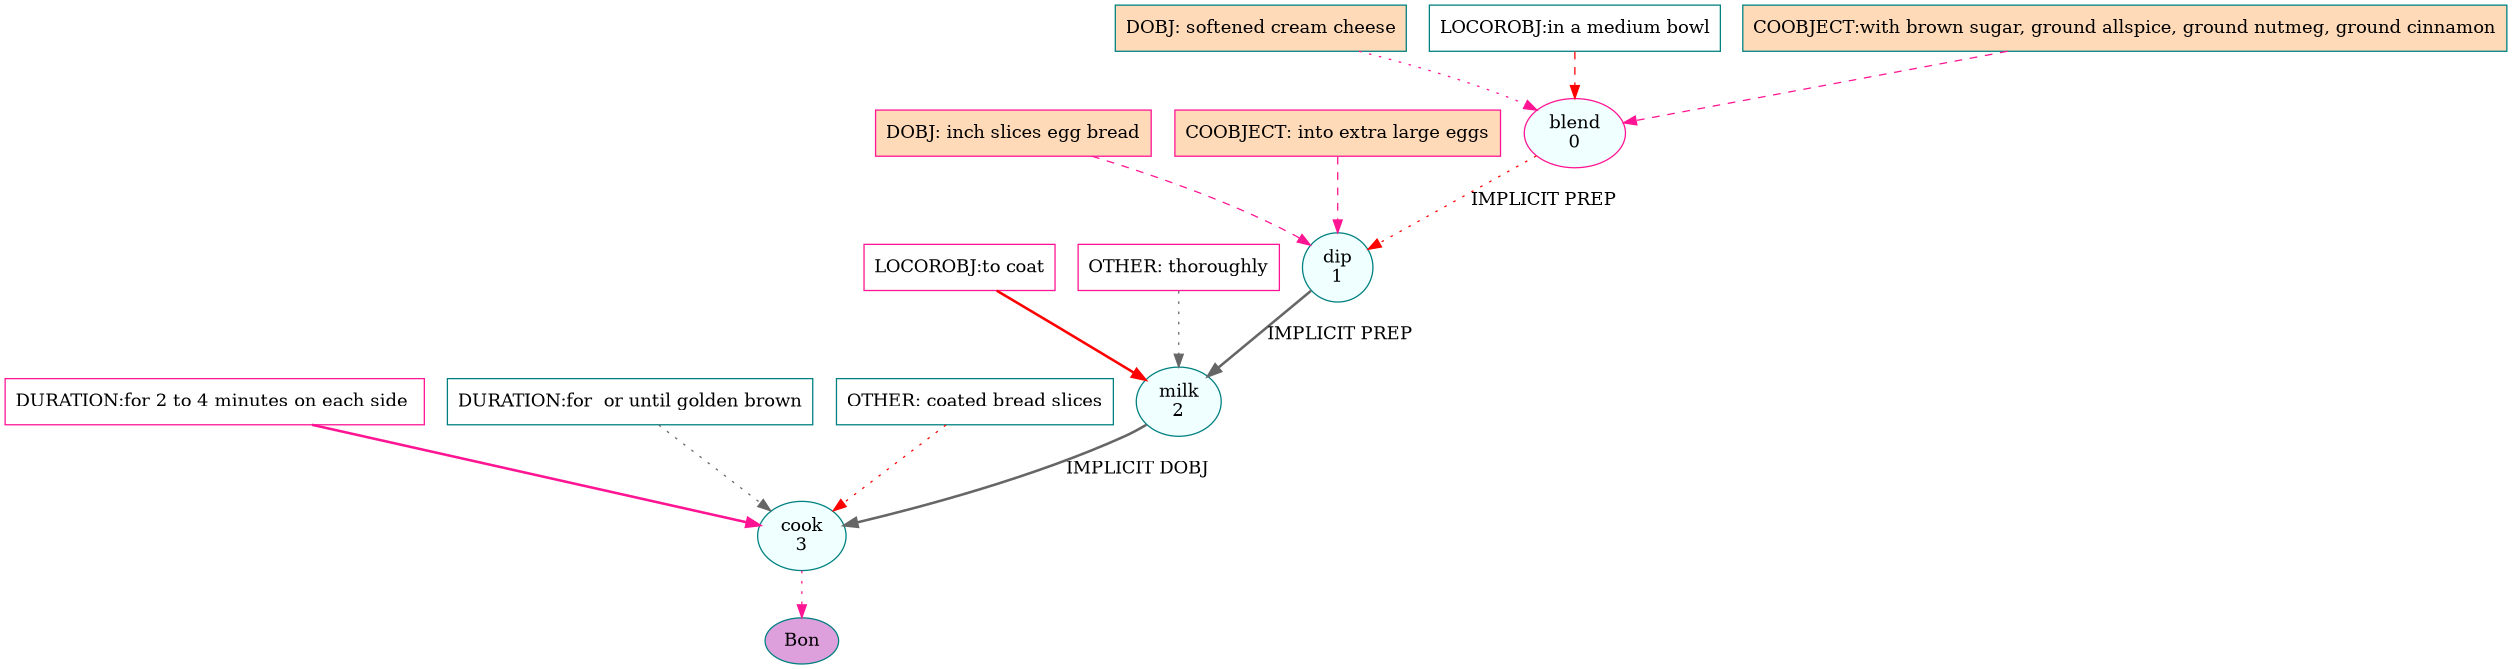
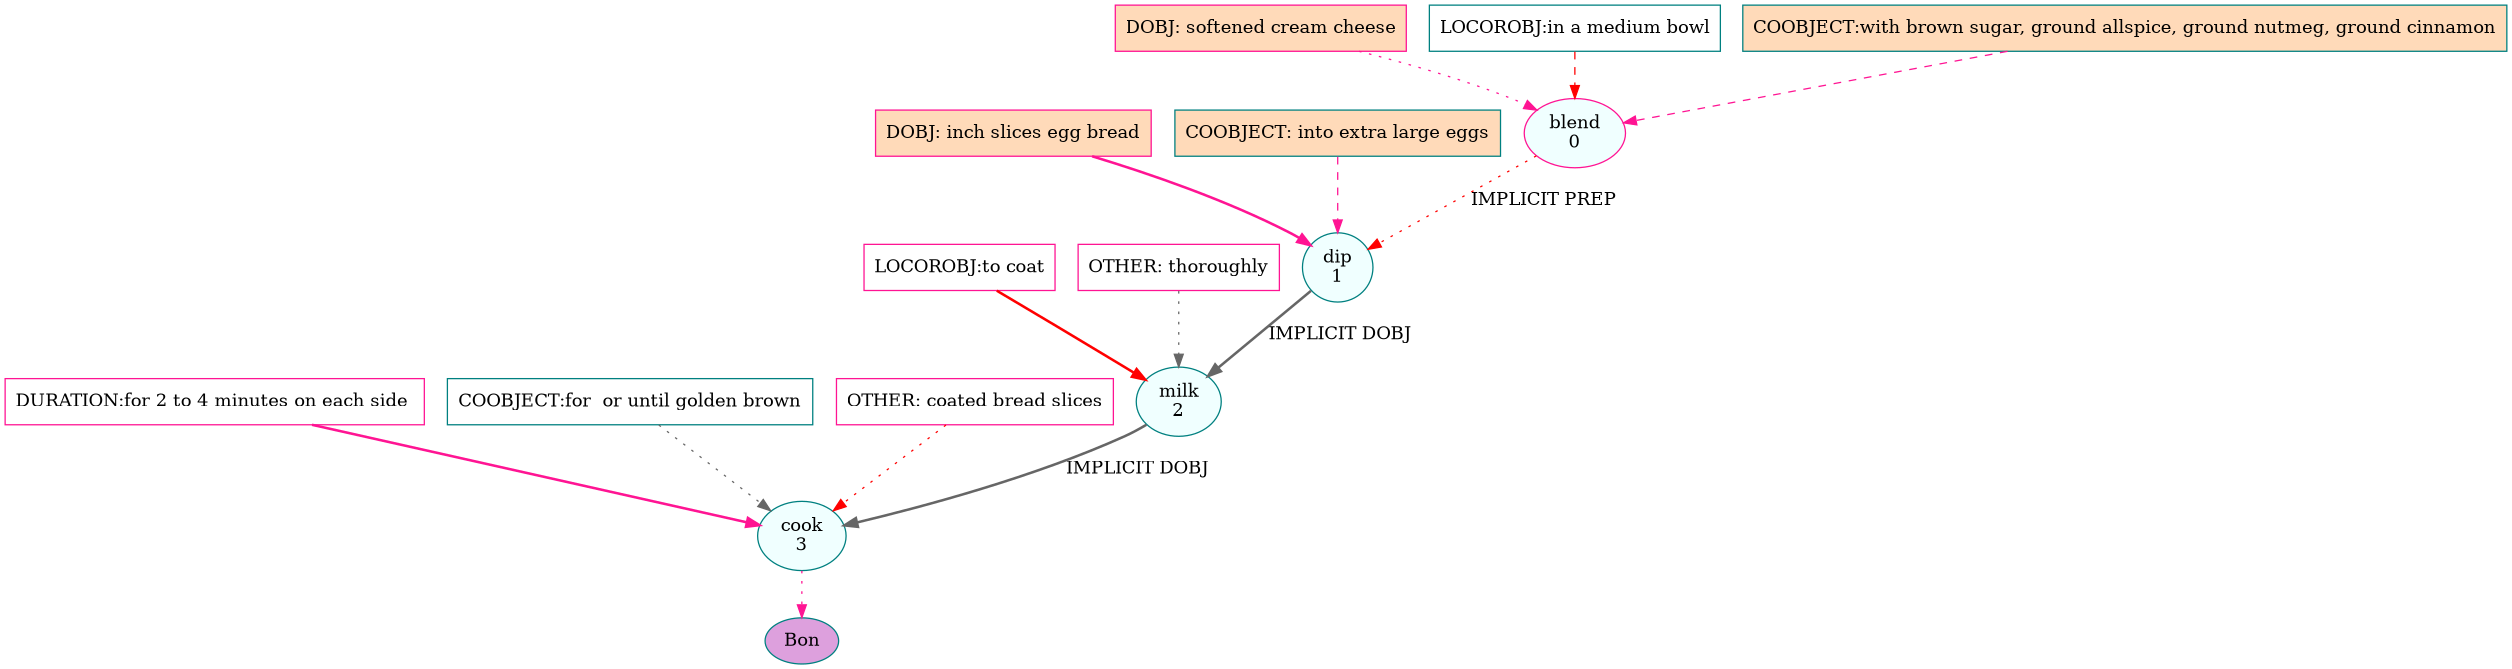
node "DOBJ: softened cream cheese": color teal -> deeppink
node "COOBJECT: into extra large eggs": color deeppink -> teal
edge "DOBJ: inch slices egg bread" -> "dip 1": style dashed -> bold
edge "dip 1" -> "milk 2": label "IMPLICIT PREP" -> "IMPLICIT DOBJ"
node "DURATION:for  or until golden brown": label "DURATION:for  or until golden brown" -> "COOBJECT:for  or until golden brown"
node "OTHER: coated bread slices": color teal -> deeppink
